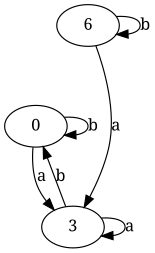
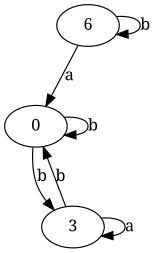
edge "6" -> "3": now "6" -> "0"
edge "0" -> "3": label "a" -> "b"
